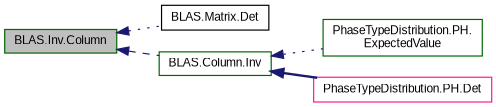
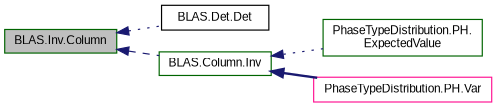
node "BLAS.Matrix.Det": label "BLAS.Matrix.Det" -> "BLAS.Det.Det"
node "PhaseTypeDistribution.PH.Det": label "PhaseTypeDistribution.PH.Det" -> "PhaseTypeDistribution.PH.Var"
